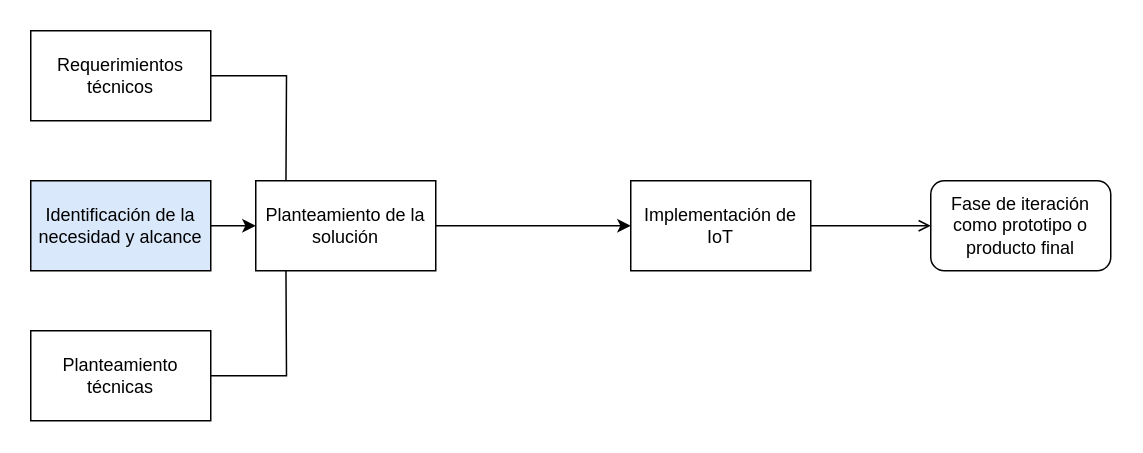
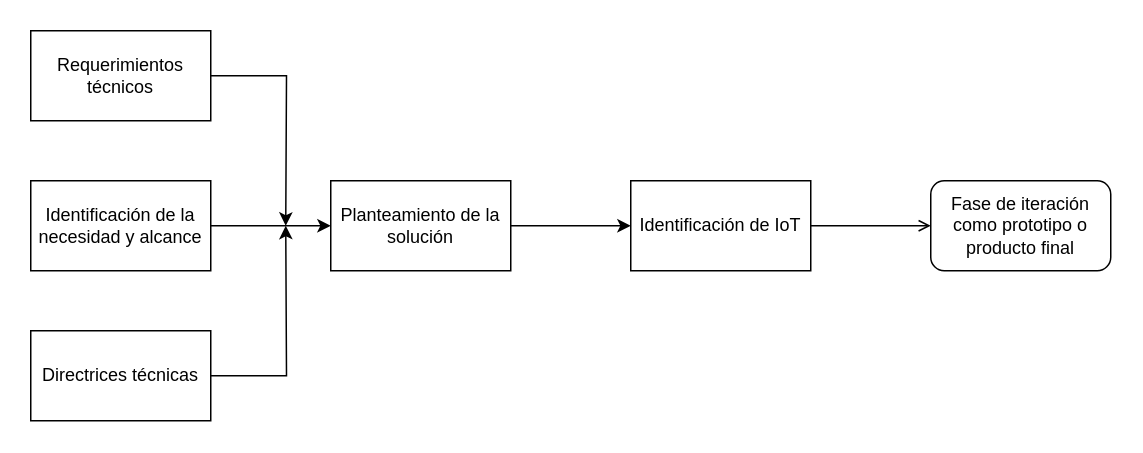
node "Identificación de la necesidad y alcance": fillcolor #dae8fc -> #ffffff
node "Planteamiento de la solución": moved (346, 226) -> (421, 226)
node "Implementación de IoT": label "Implementación de IoT" -> "Identificación de IoT"
node "Planteamiento técnicas": label "Planteamiento técnicas" -> "Directrices técnicas"
